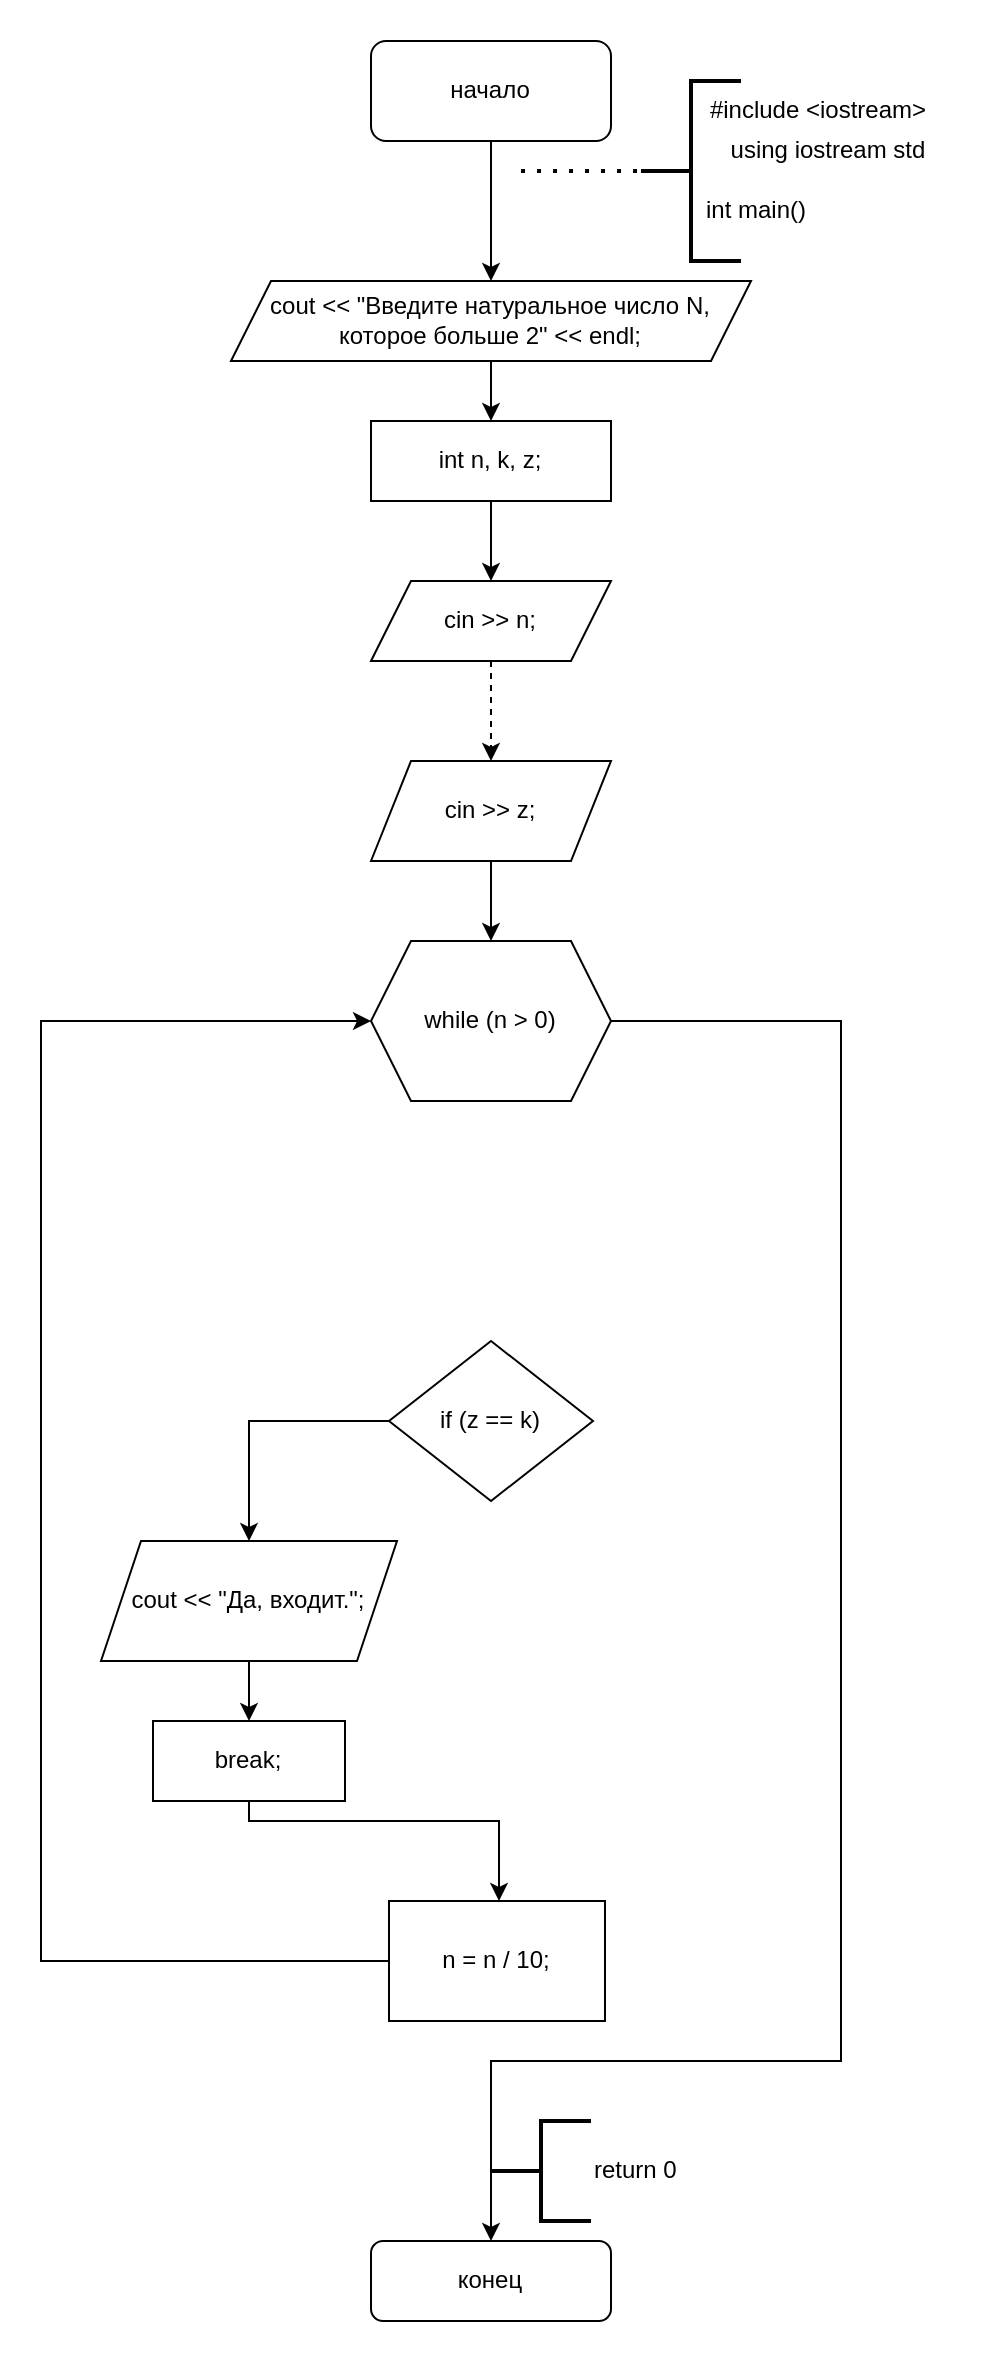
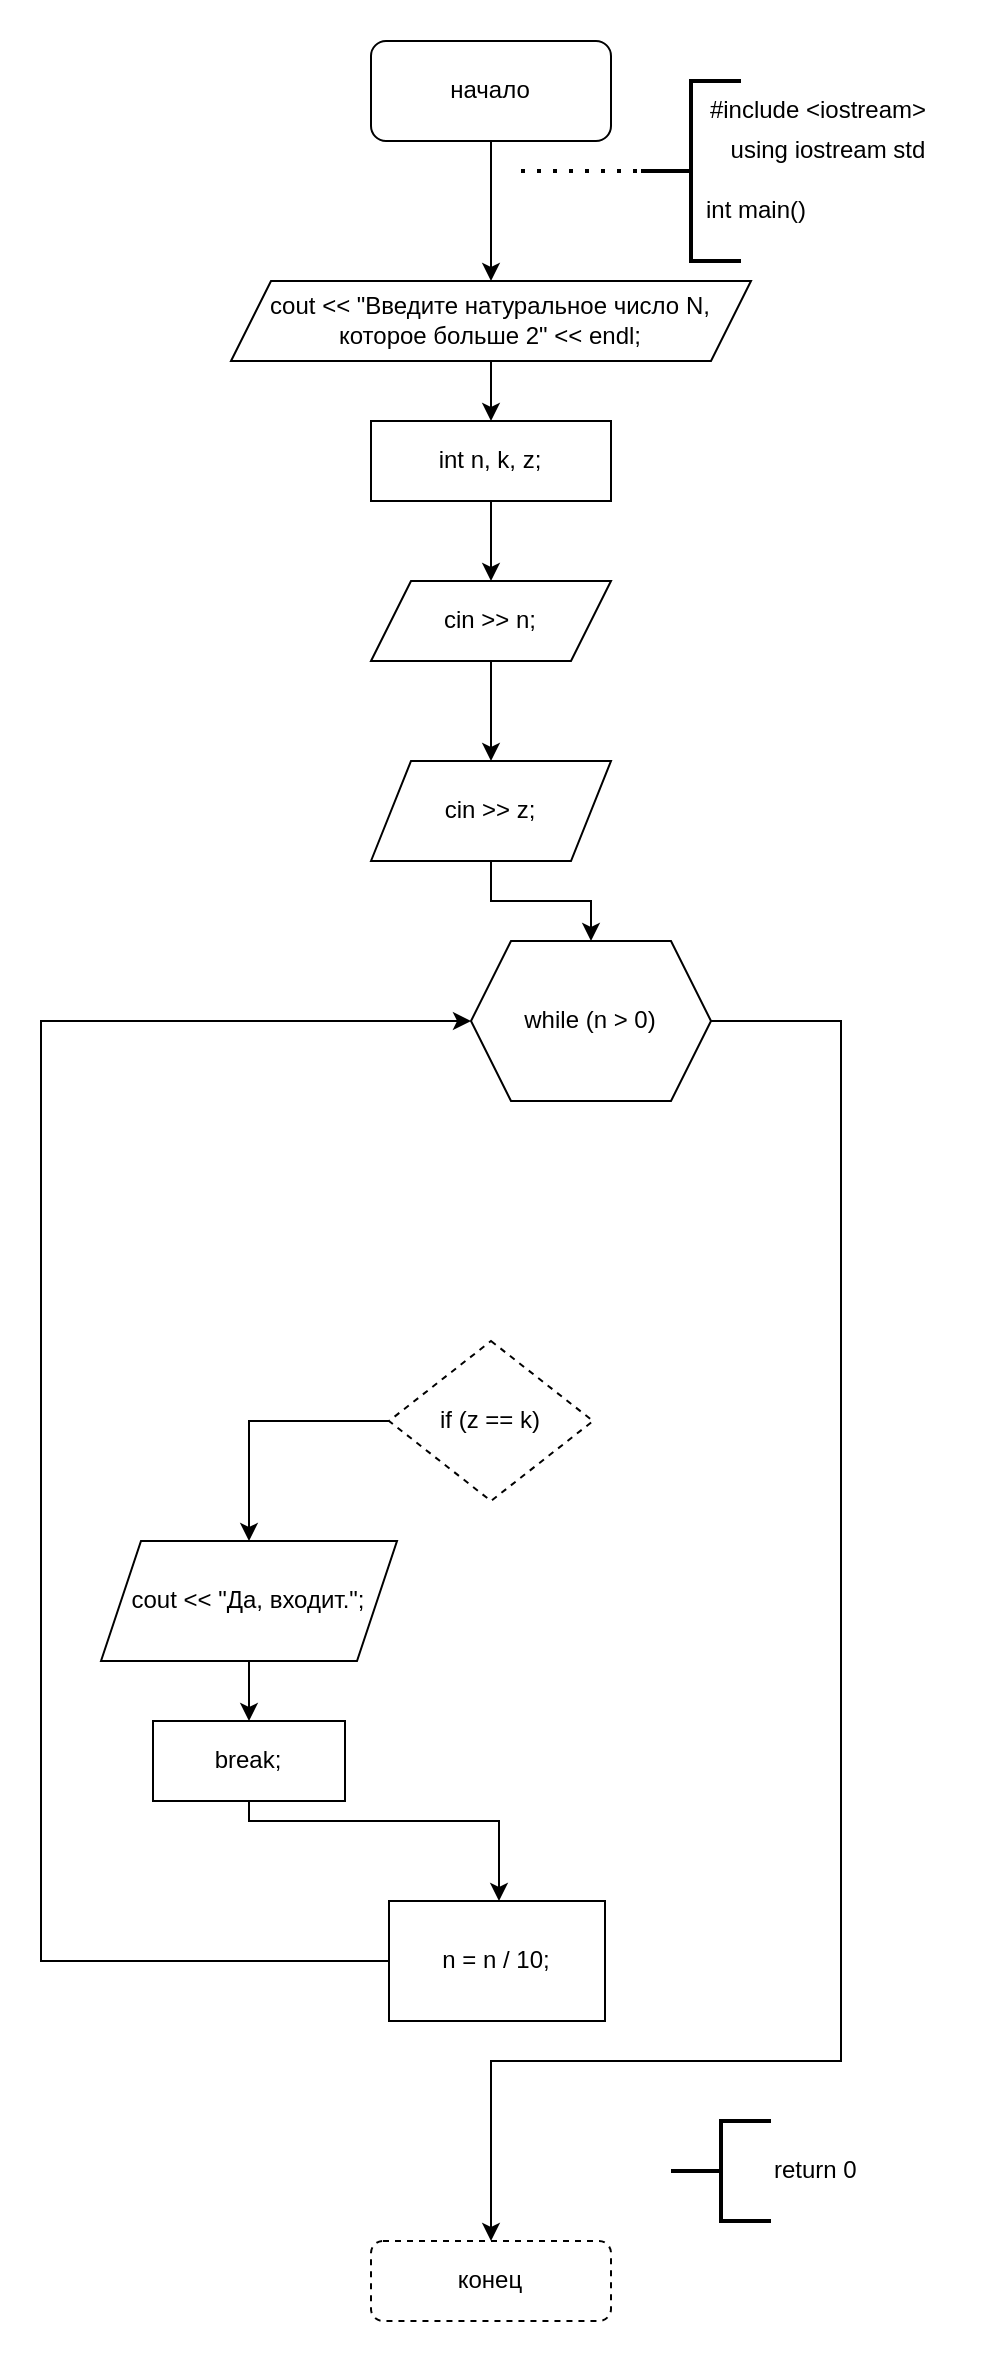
edge "cin >> n;" -> "cin >> z;": style dashed -> solid
node "while (n > 0)": moved (491, 1021) -> (591, 1021)
node "if (z == k)": style solid -> dashed
node "return 0": moved (541, 2171) -> (721, 2171)
node "конец": style solid -> dashed
